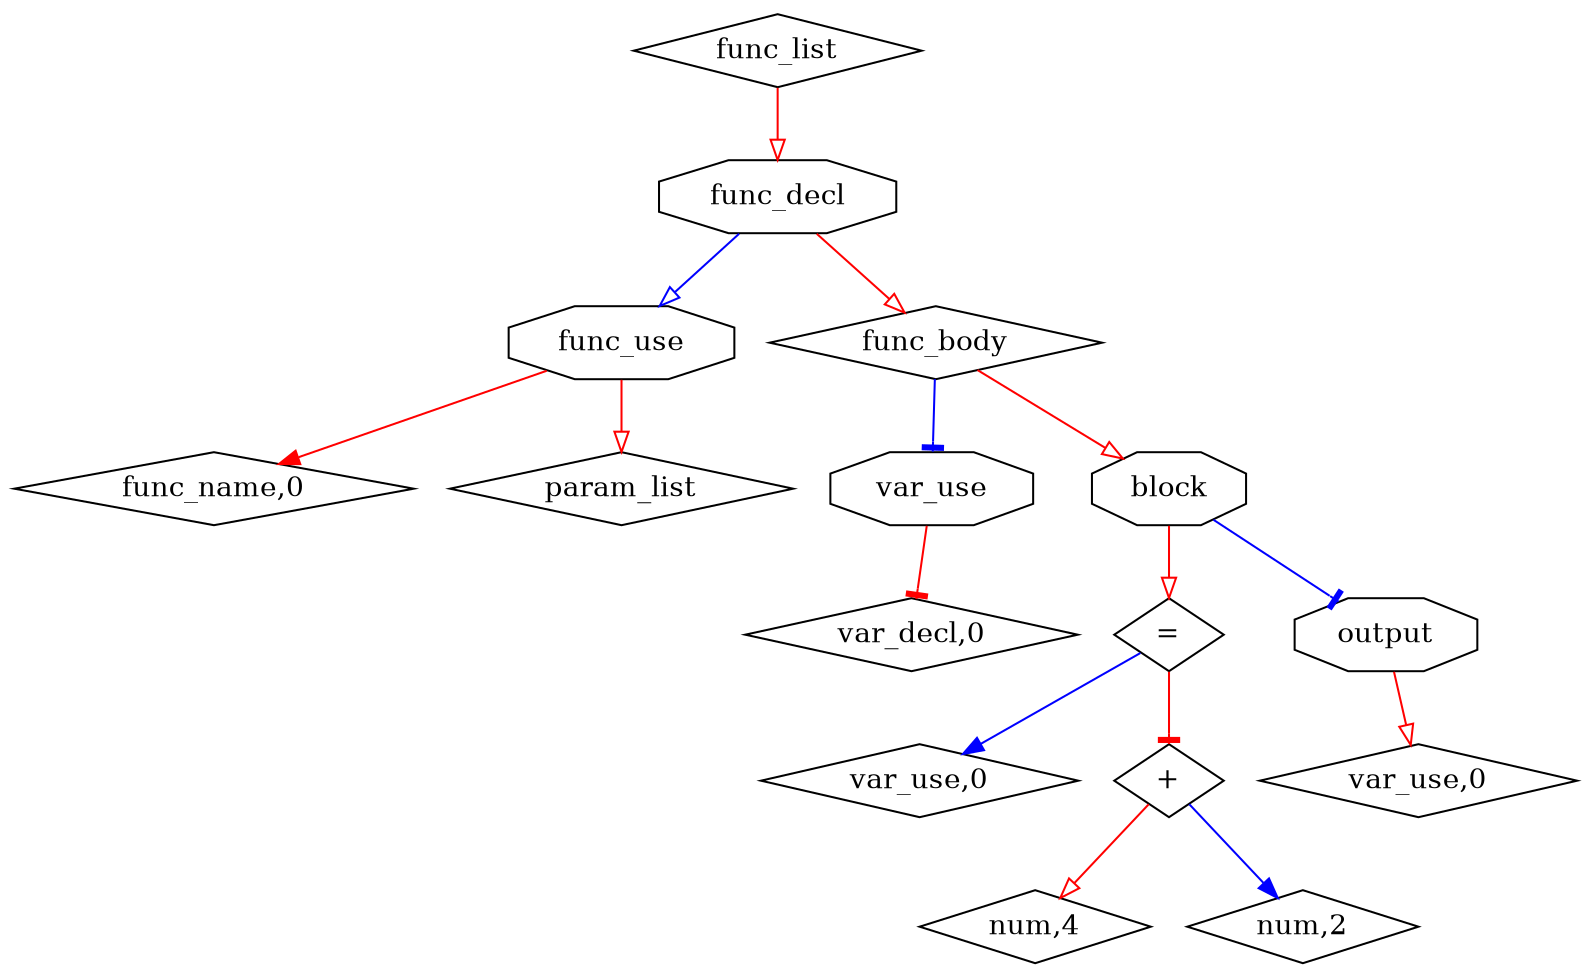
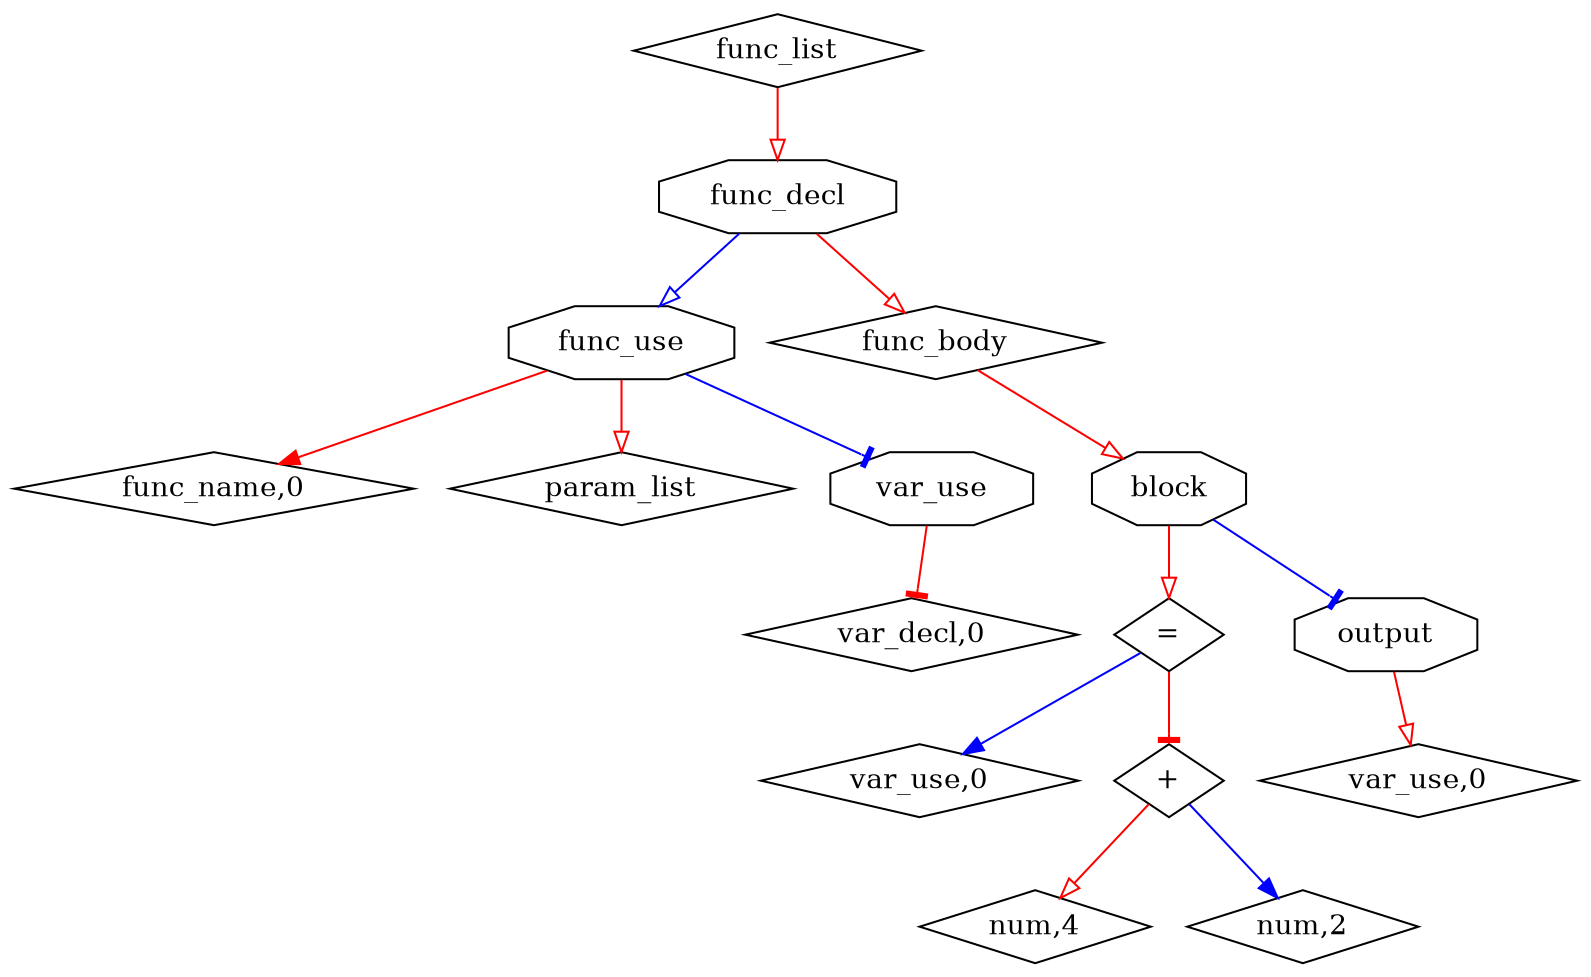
edge "func_body" -> "var_use": now "func_use" -> "var_use"
